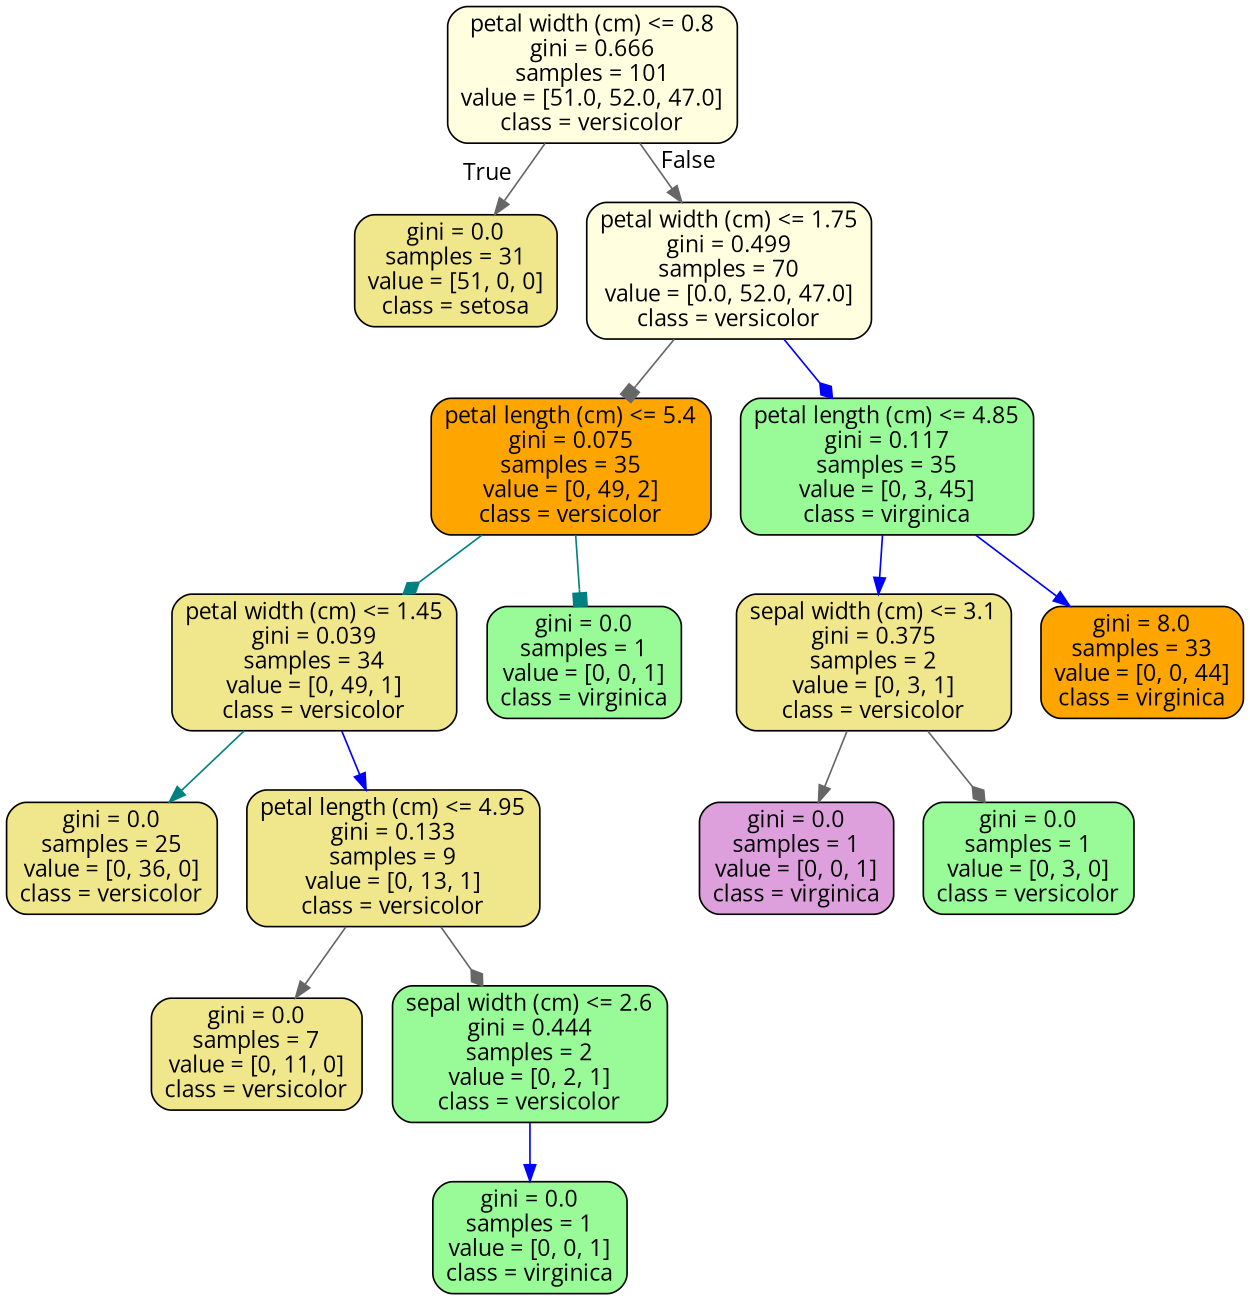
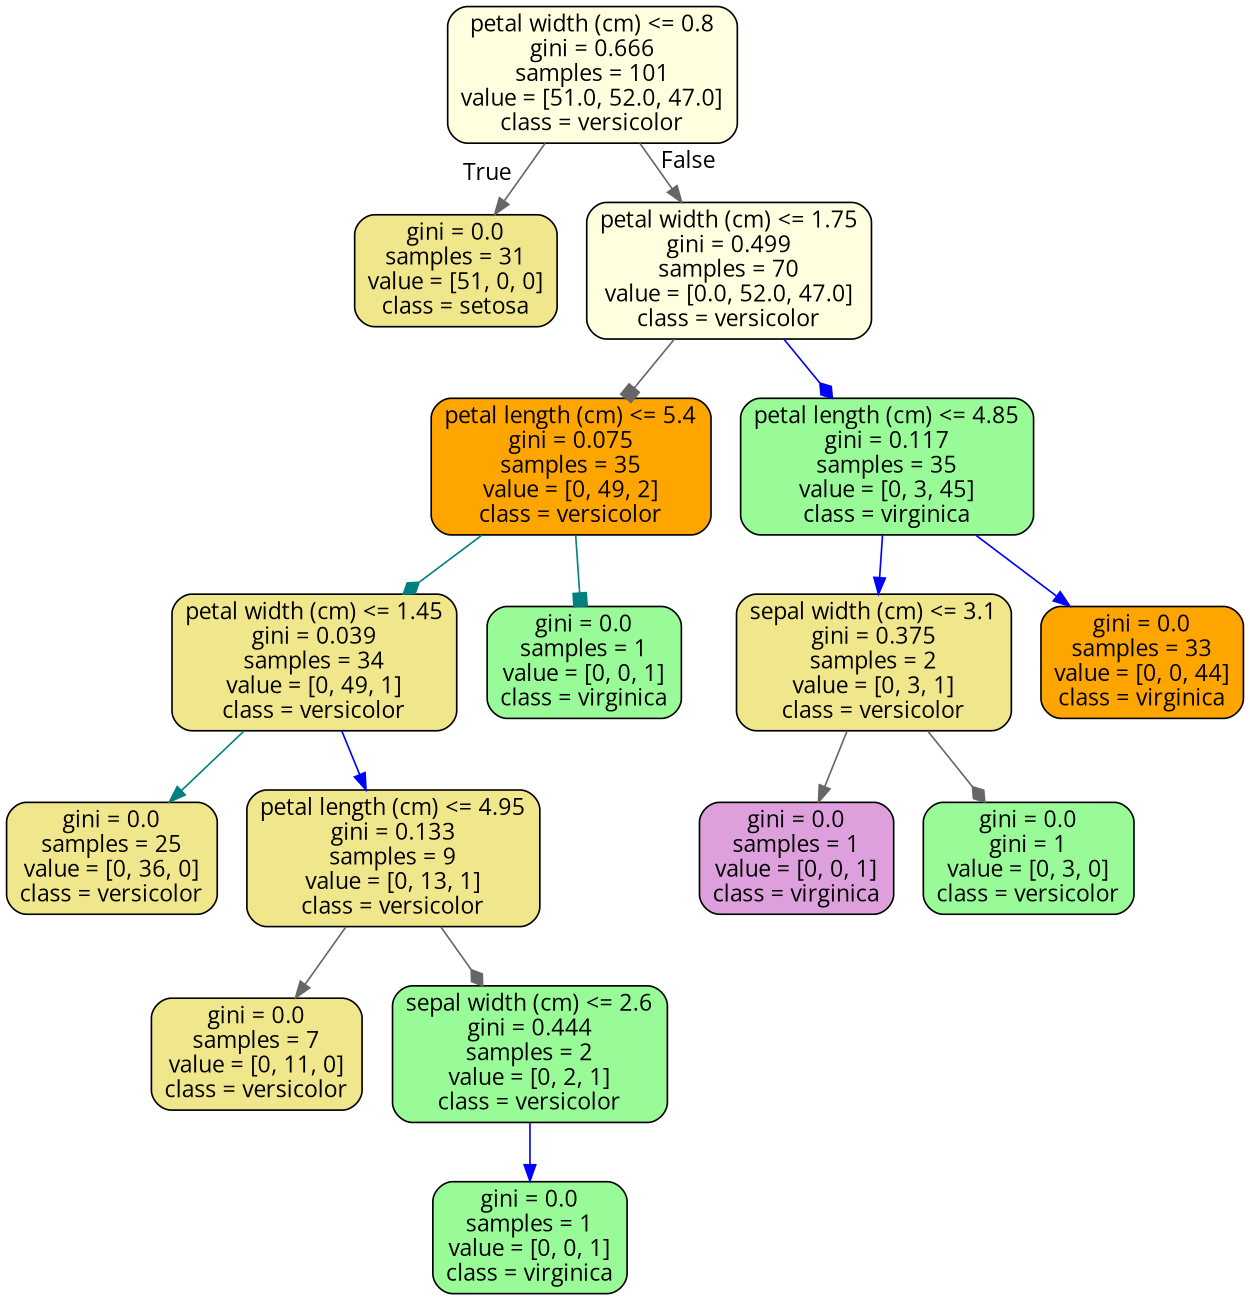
node "gini = 8.0 samples = 33 value = [0, 0, 44] class = virginica": label "gini = 8.0 samples = 33 value = [0, 0, 44] class = virginica" -> "gini = 0.0 samples = 33 value = [0, 0, 44] class = virginica"
node "gini = 0.0 samples = 1 value = [0, 3, 0] class = versicolor": label "gini = 0.0 samples = 1 value = [0, 3, 0] class = versicolor" -> "gini = 0.0 gini = 1 value = [0, 3, 0] class = versicolor"
